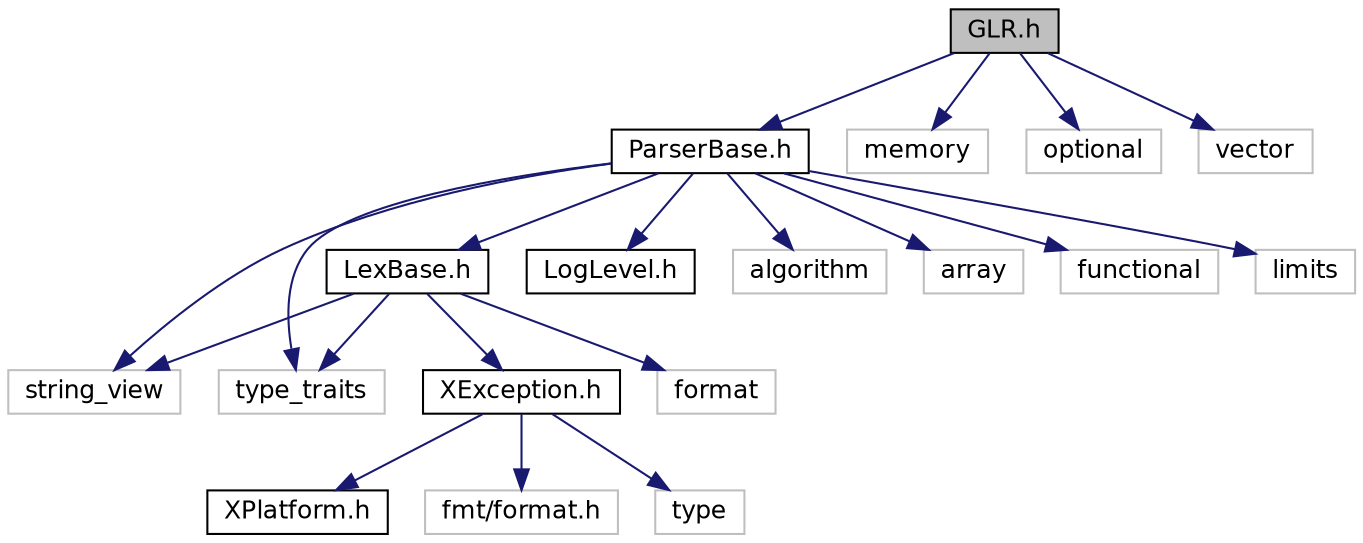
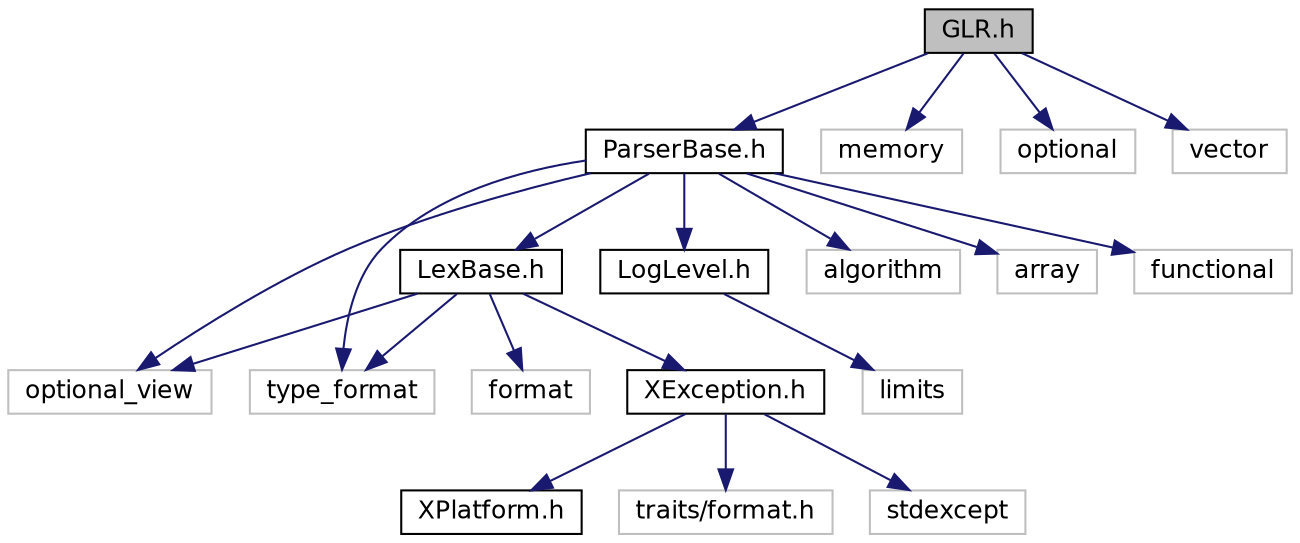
edge "ParserBase.h" -> "limits": now "LogLevel.h" -> "limits"
node "string_view": label "string_view" -> "optional_view"
node "type_traits": label "type_traits" -> "type_format"
node "fmt/format.h": label "fmt/format.h" -> "traits/format.h"
node "type": label "type" -> "stdexcept"
